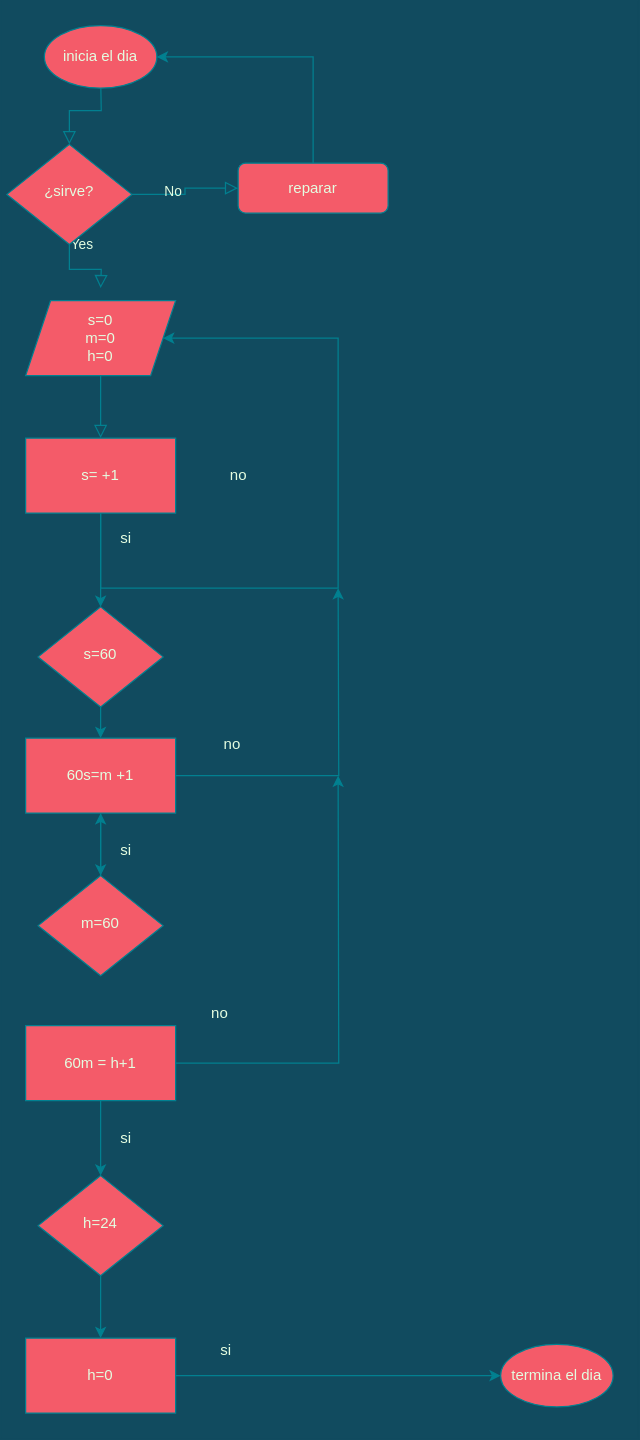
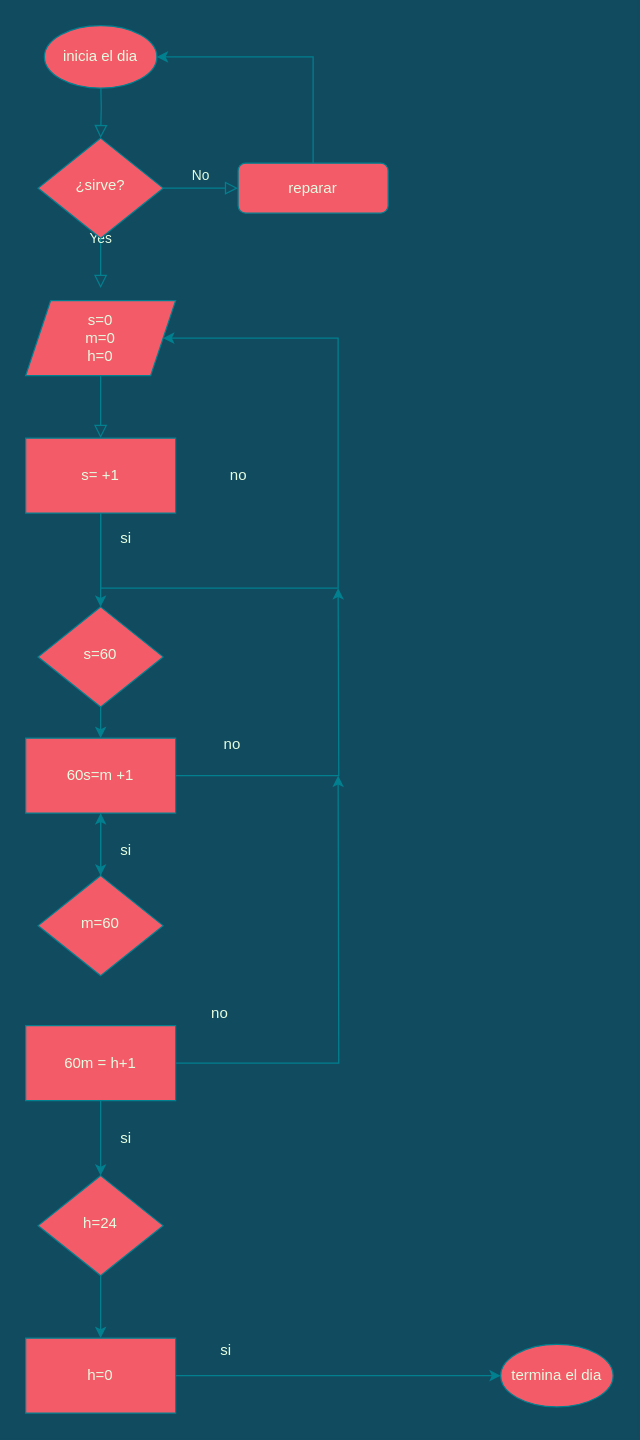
node "¿sirve?": moved (69, 194) -> (101, 188)
